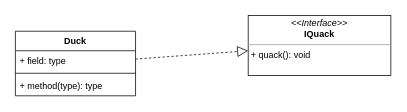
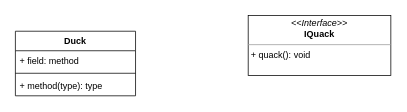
edge "Duck" -> "<<Interface>> IQuack + quack(): void": removed
node "+ field: type": label "+ field: type" -> "+ field: method"
